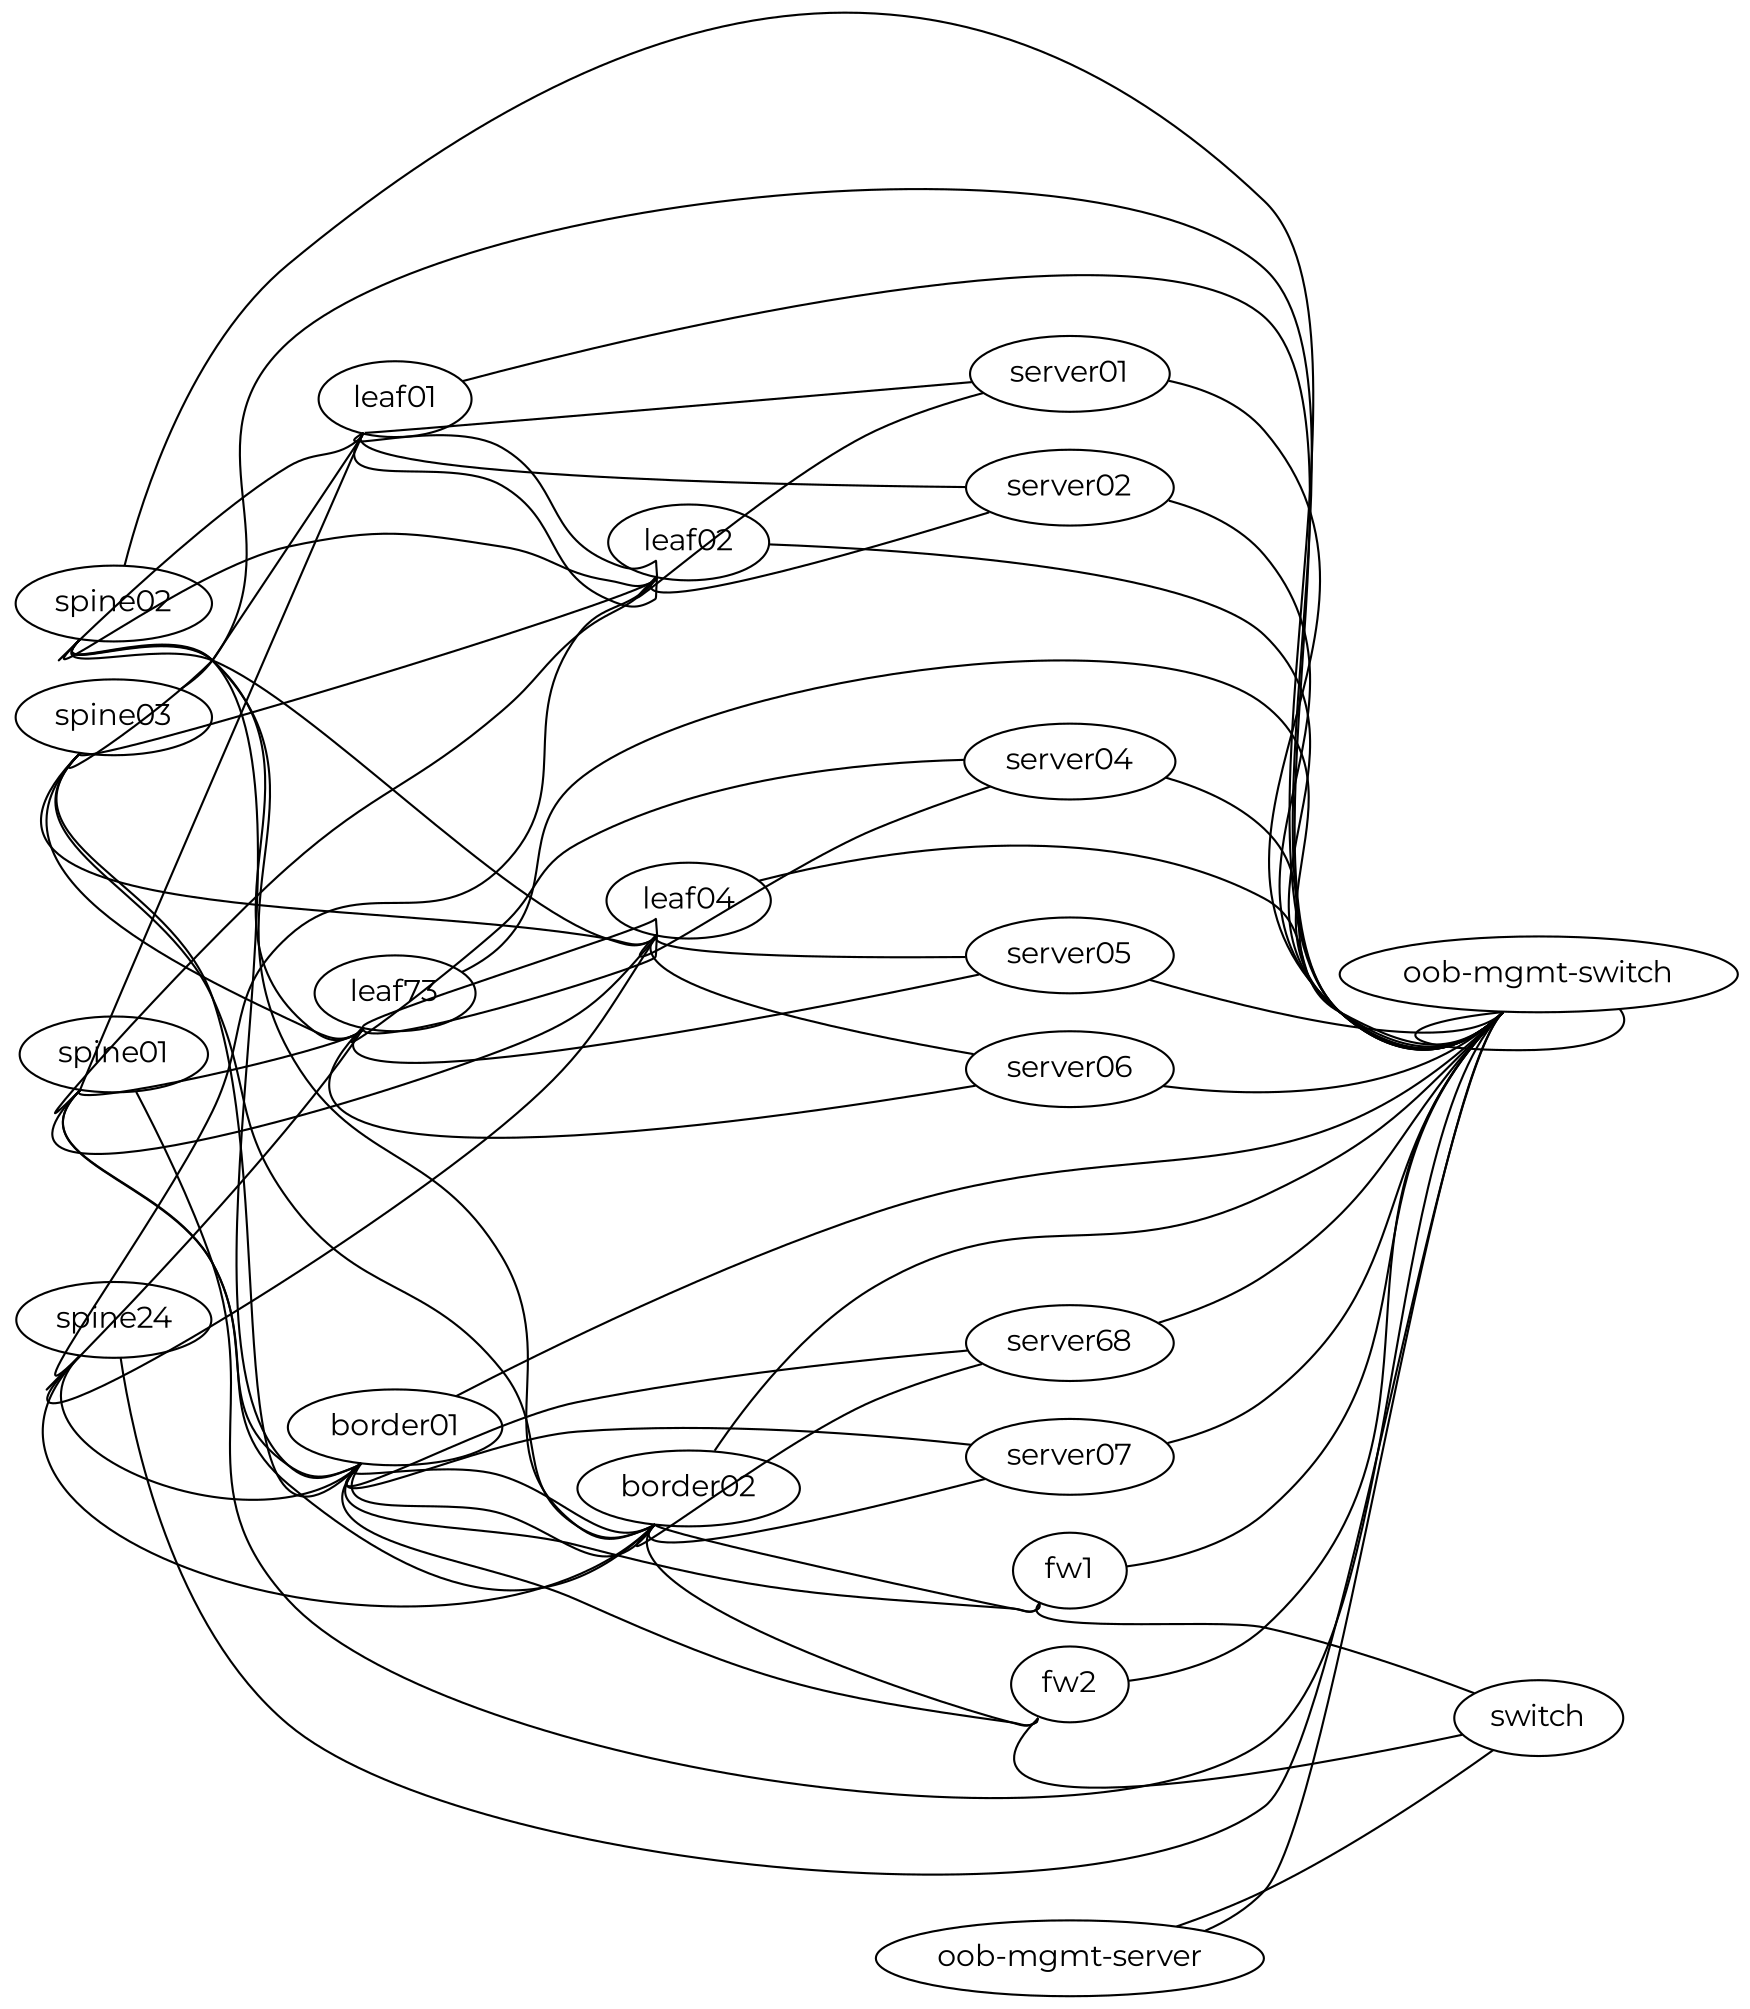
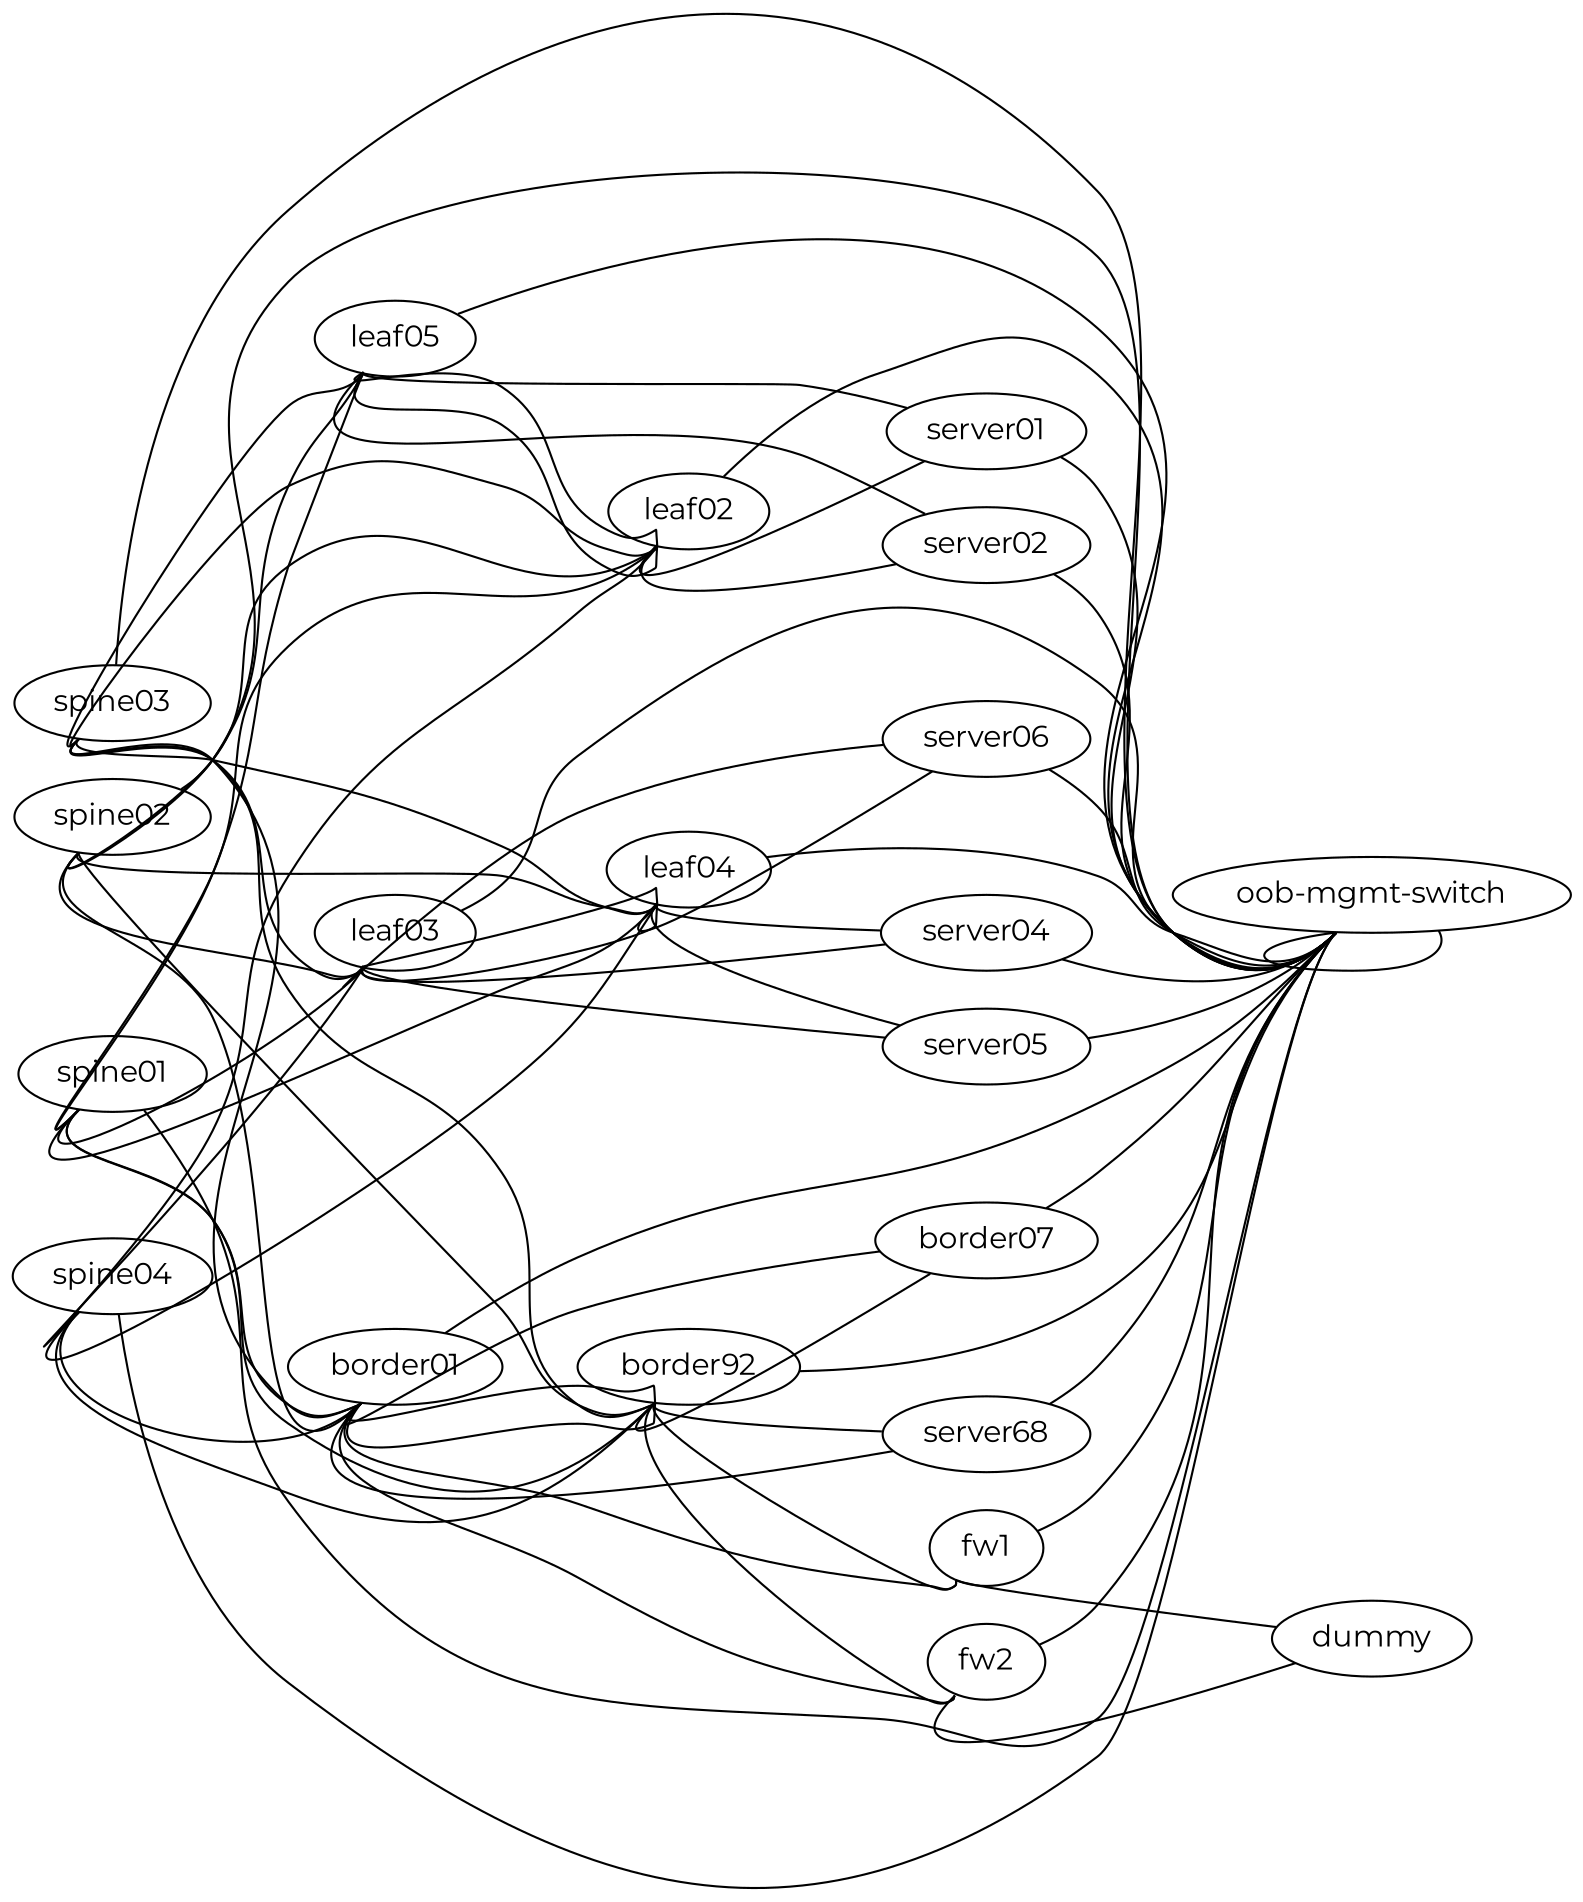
node "leaf01": label "leaf01" -> "leaf05"
node "leaf73": label "leaf73" -> "leaf03"
node "spine24": label "spine24" -> "spine04"
node "server07": label "server07" -> "border07"
node "border02": label "border02" -> "border92"
node "switch": label "switch" -> "dummy"
node "oob-mgmt-server": removed
